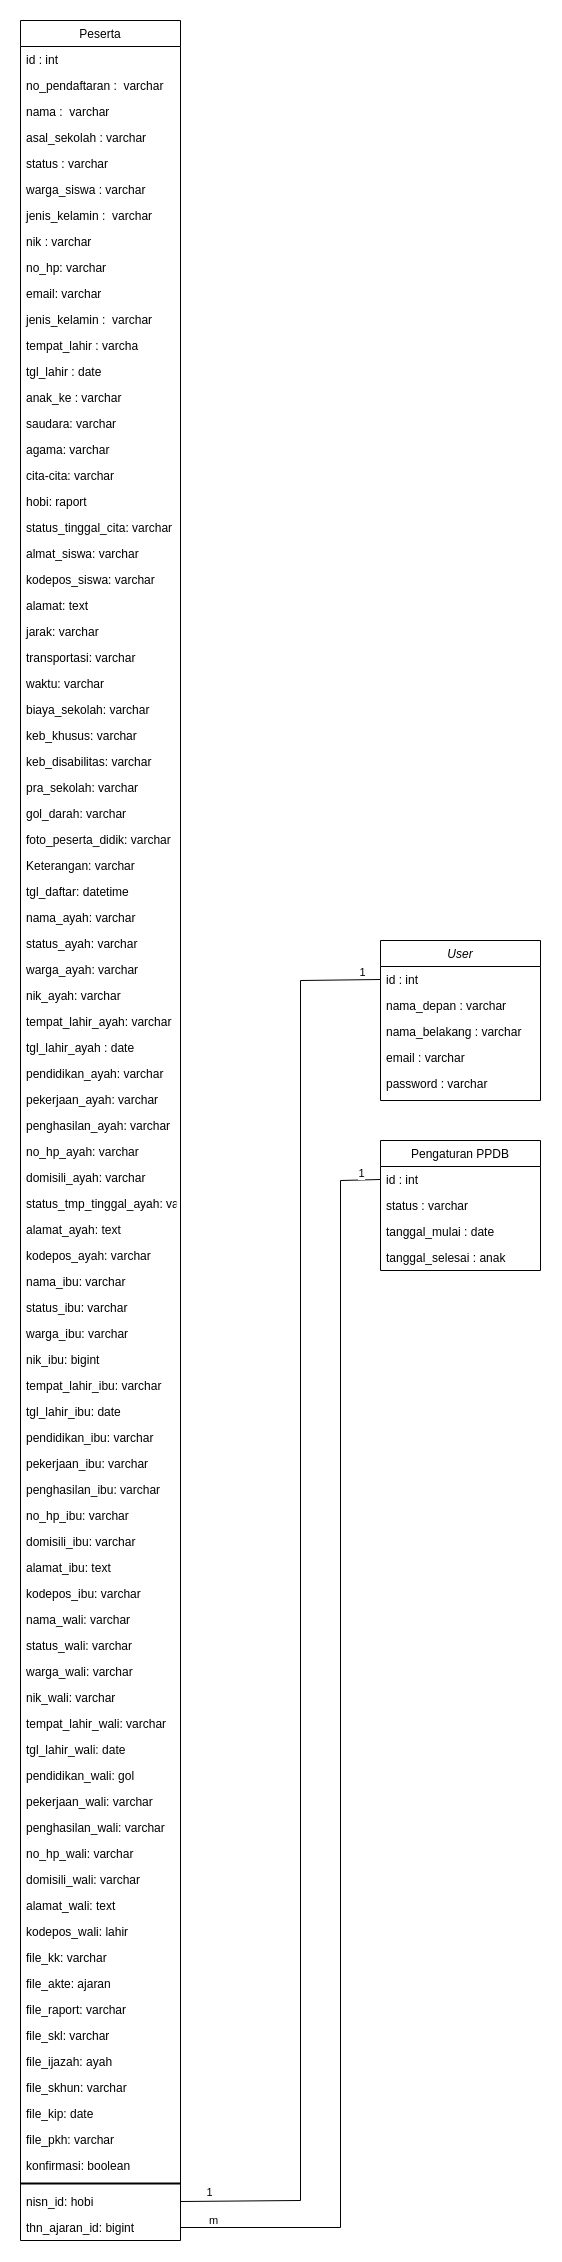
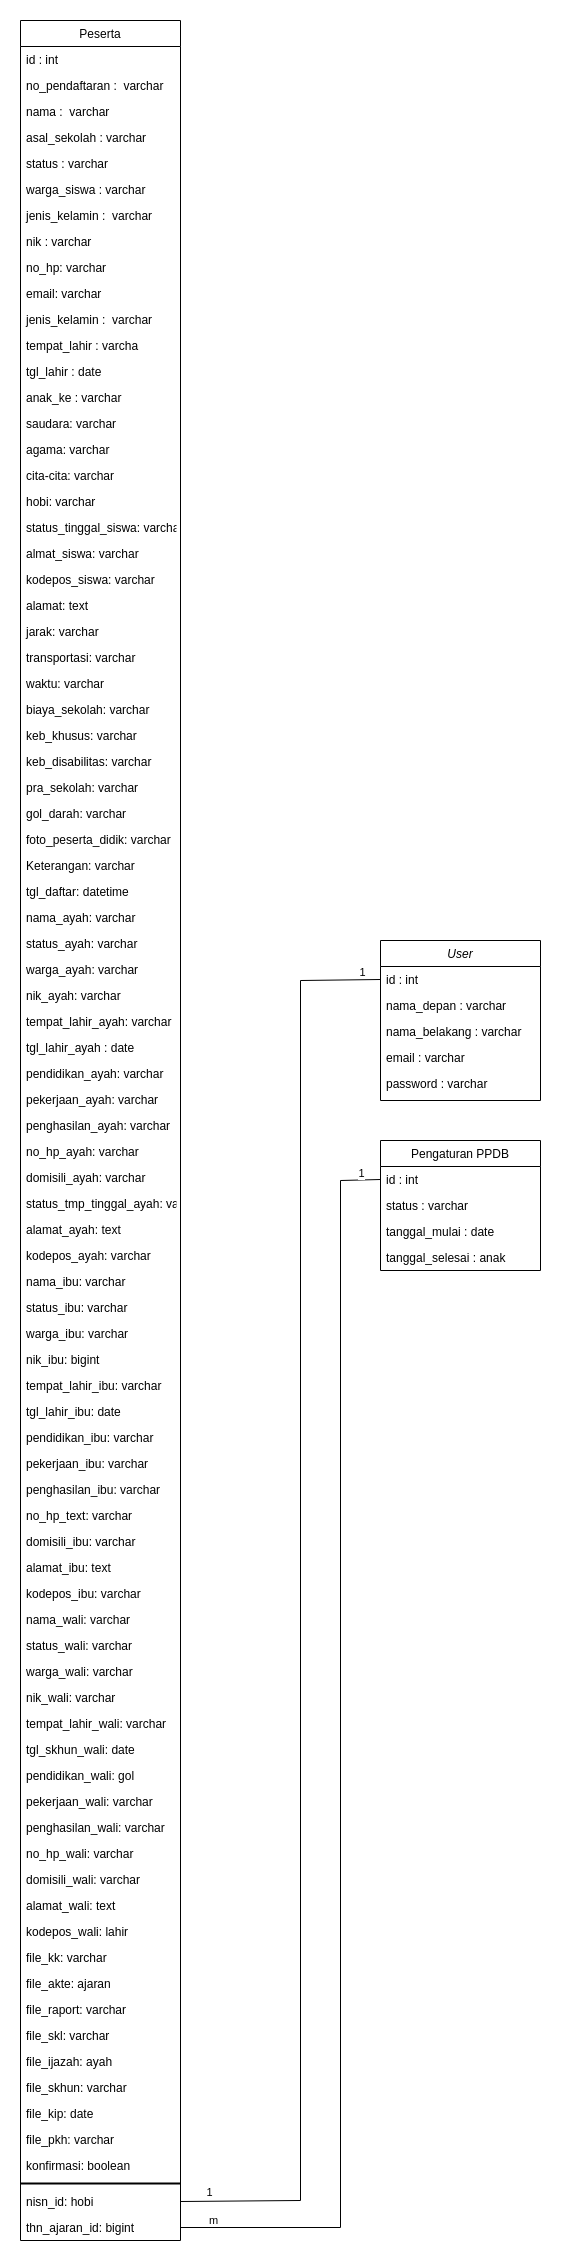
node "hobi: raport": label "hobi: raport" -> "hobi: varchar"
node "status_tinggal_cita: varchar": label "status_tinggal_cita: varchar" -> "status_tinggal_siswa: varchar"
node "no_hp_ibu: varchar": label "no_hp_ibu: varchar" -> "no_hp_text: varchar"
node "tgl_lahir_wali: date": label "tgl_lahir_wali: date" -> "tgl_skhun_wali: date"
